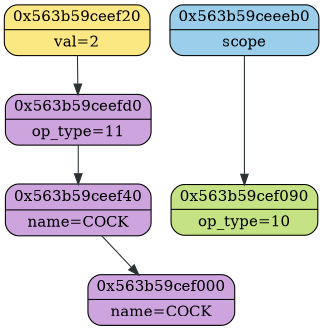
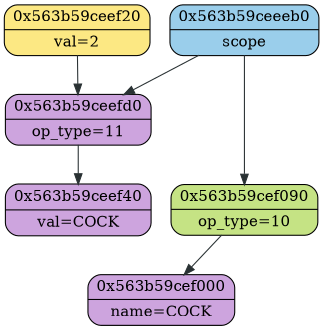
edge "0x563b59ceeeb0" -> "0x563b59ceefd0": added
node "0x563b59ceef40": text "name=COCK" -> "val=COCK"
edge "0x563b59ceef40" -> "0x563b59cef000": now "0x563b59cef090" -> "0x563b59cef000"
